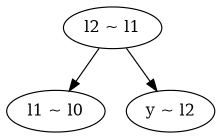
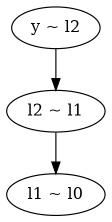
edge "l2 ~ l1" -> "y ~ l2": reversed
